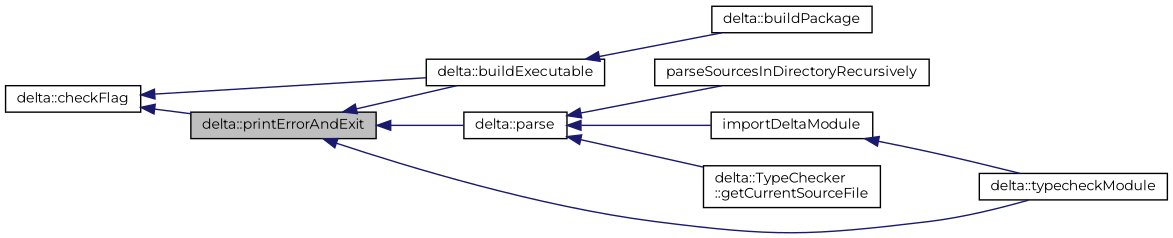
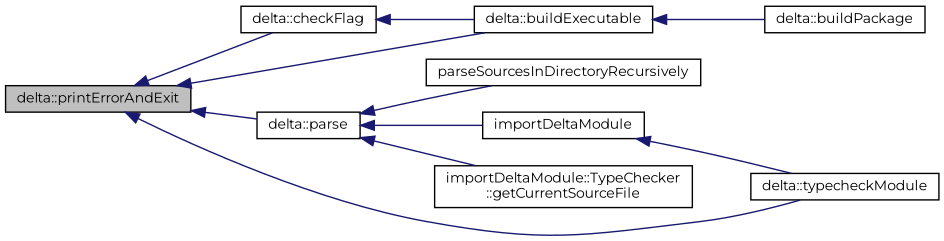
edge "delta::printErrorAndExit" -> "delta::checkFlag": reversed
node "delta::TypeChecker ::getCurrentSourceFile": label "delta::TypeChecker ::getCurrentSourceFile" -> "importDeltaModule::TypeChecker ::getCurrentSourceFile"
